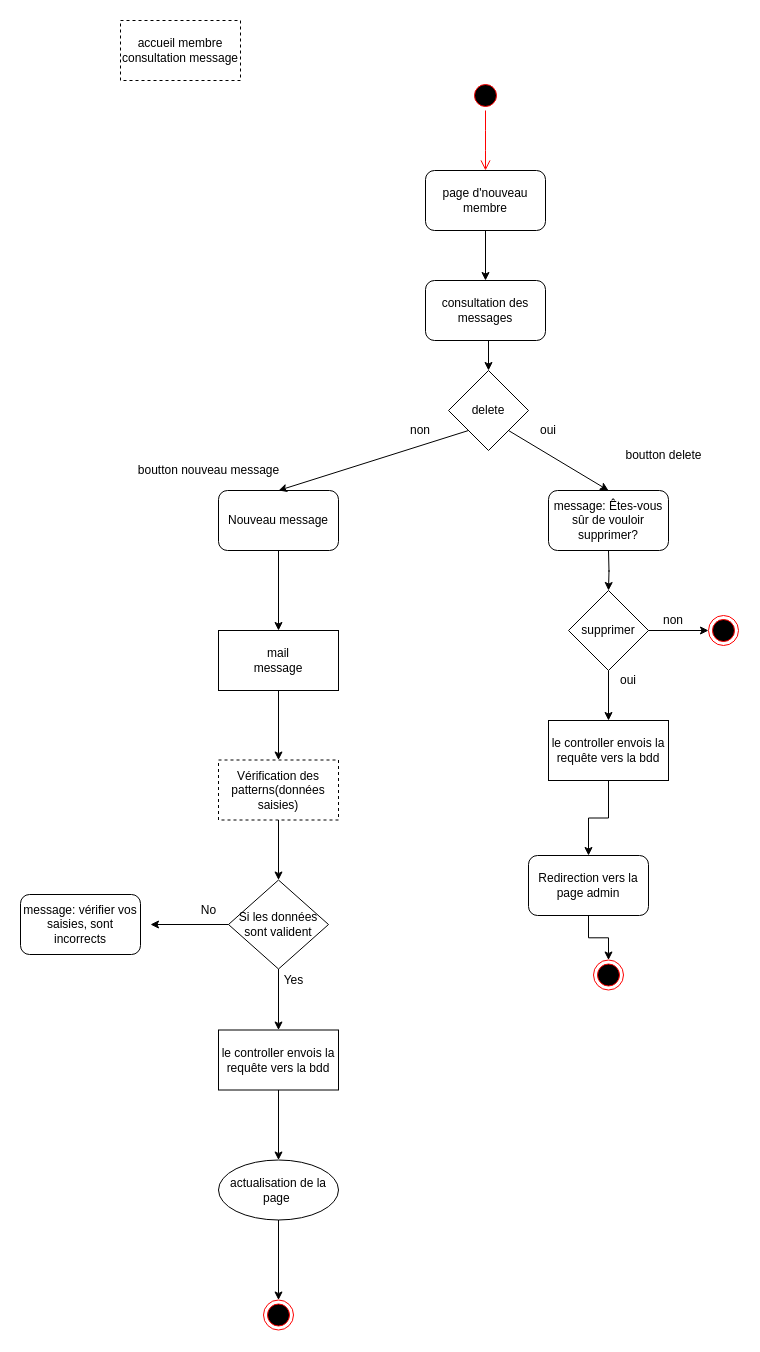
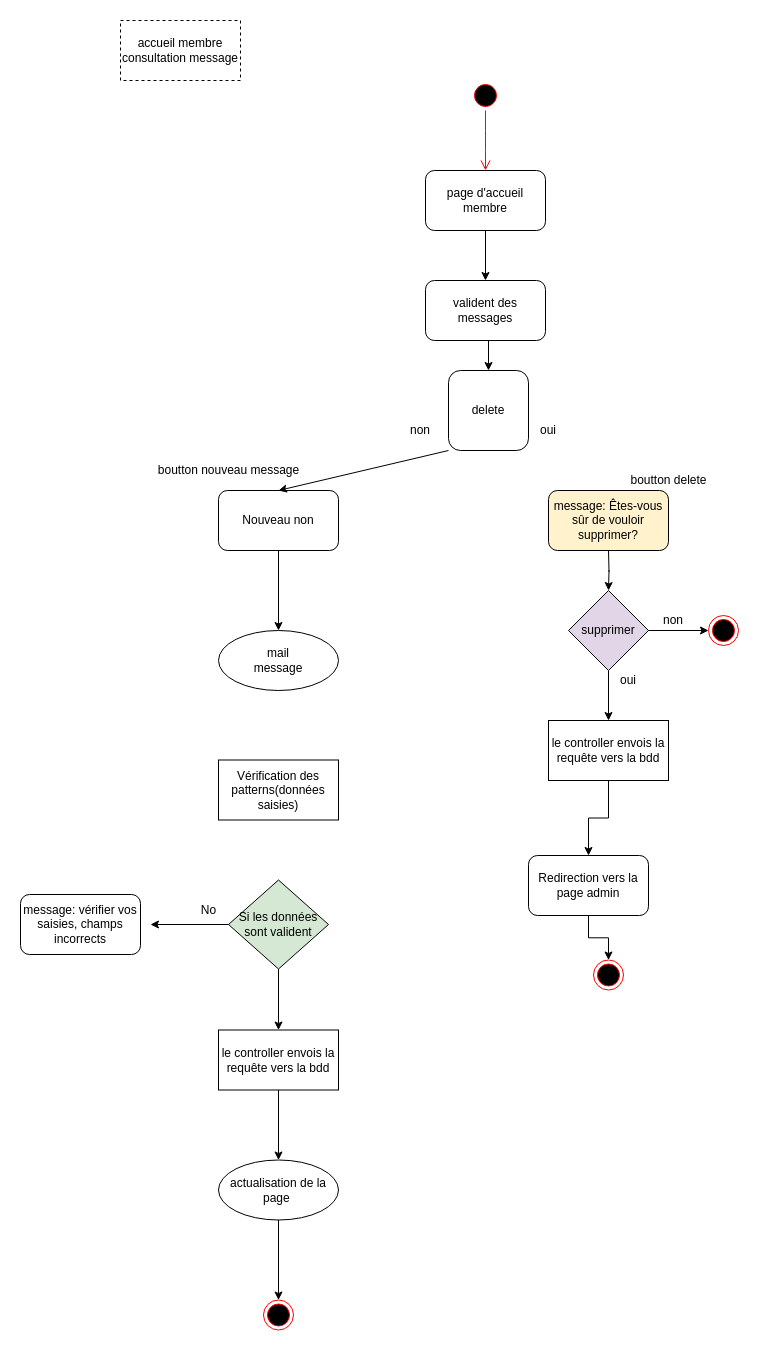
node "page d'nouveau membre": label "page d'nouveau membre" -> "page d'accueil membre"
node "consultation des messages": label "consultation des messages" -> "valident des messages"
node "delete": shape diamond -> rounded rectangle
node "boutton delete": moved (664, 456) -> (669, 481)
edge "delete" -> "message: Êtes-vous sûr de vouloir supprimer?": removed
node "boutton nouveau message": moved (209, 471) -> (229, 471)
node "Nouveau message": label "Nouveau message" -> "Nouveau non"
node "message: Êtes-vous sûr de vouloir supprimer?": fillcolor #ffffff -> #fff2cc
node "supprimer": fillcolor #ffffff -> #e1d5e7
node "mail message": shape rectangle -> ellipse
edge "mail message" -> "Vérification des patterns(données saisies)": removed
node "Vérification des patterns(données saisies)": style dashed -> solid
edge "Vérification des patterns(données saisies)" -> "Si les données sont valident": removed
node "message: vérifier vos saisies, sont incorrects": label "message: vérifier vos saisies, sont incorrects" -> "message: vérifier vos saisies, champs incorrects"
node "Si les données sont valident": fillcolor #ffffff -> #d5e8d4
node "Yes": removed
